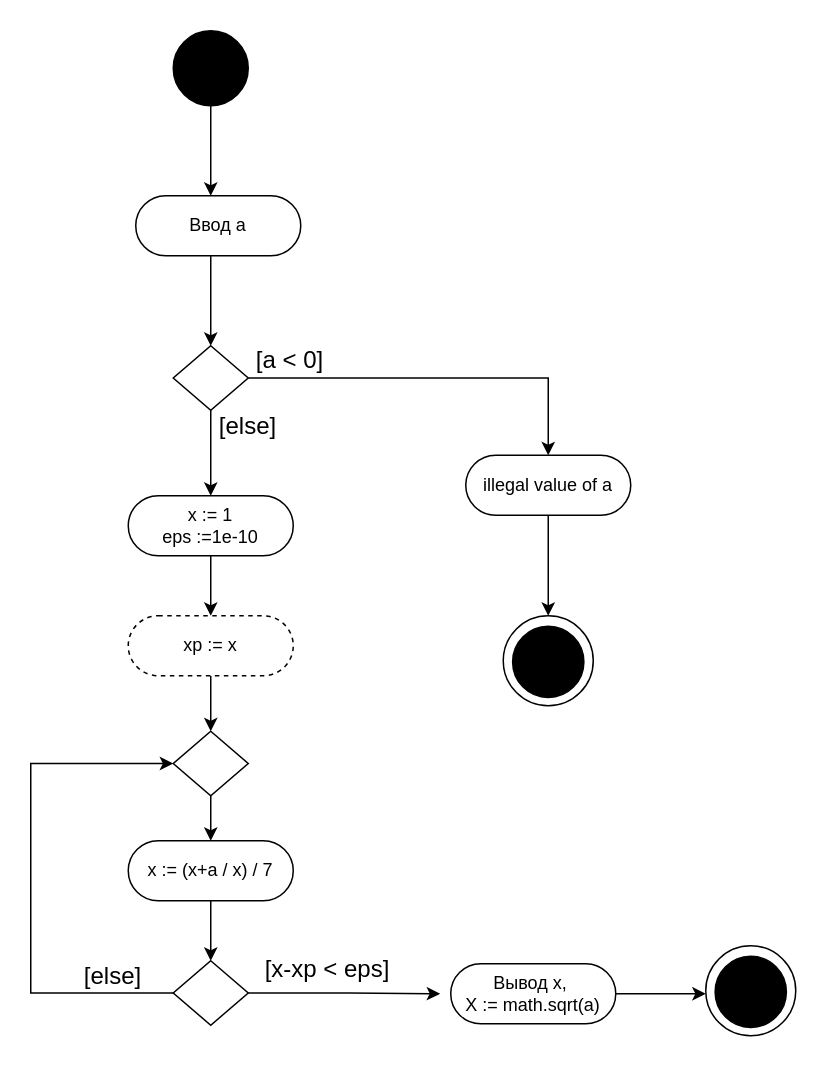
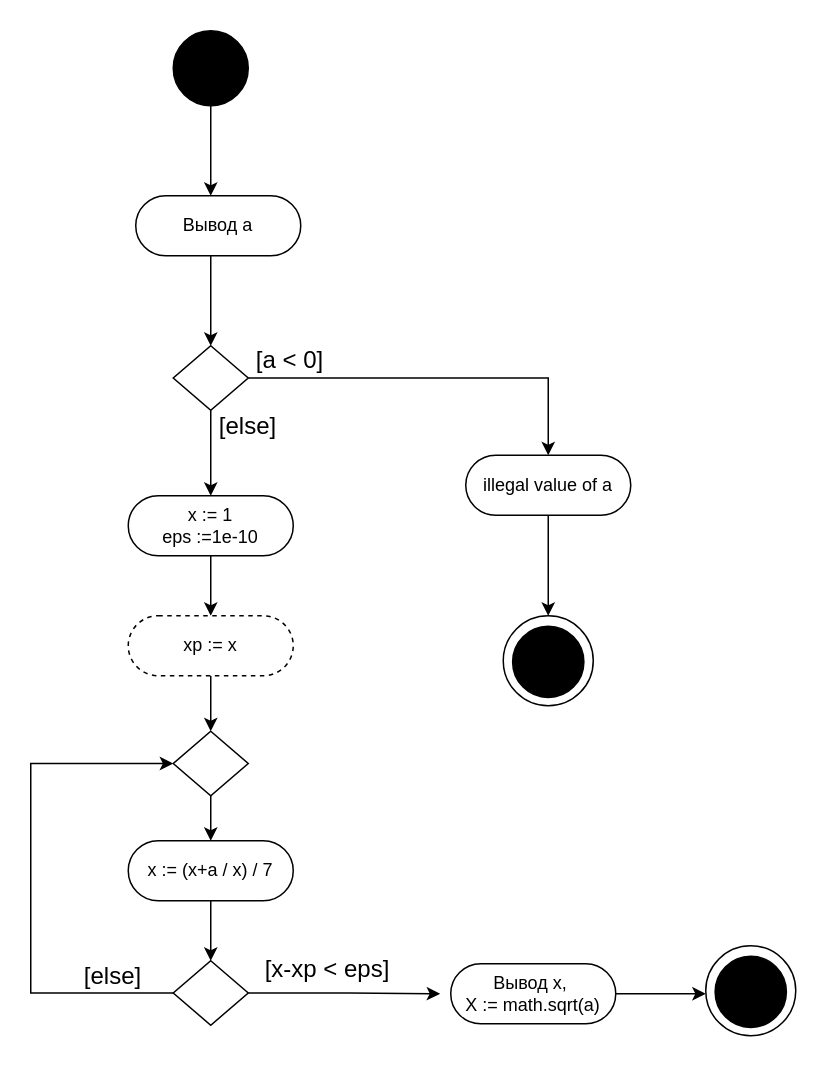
node "Ввод a": label "Ввод a" -> "Вывод a"
